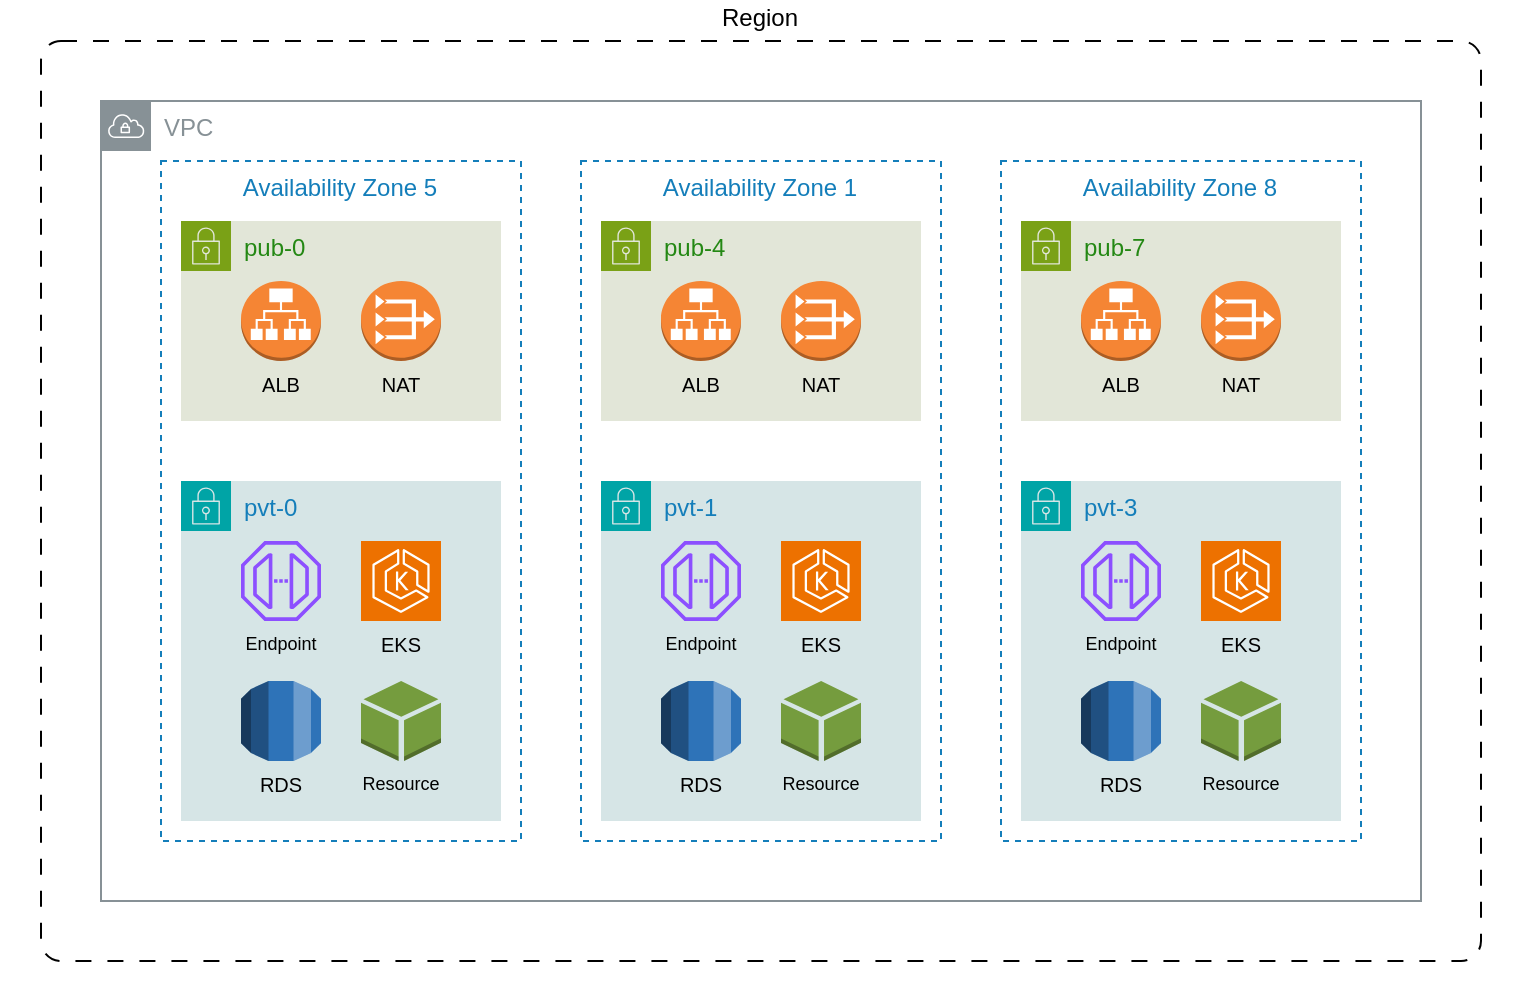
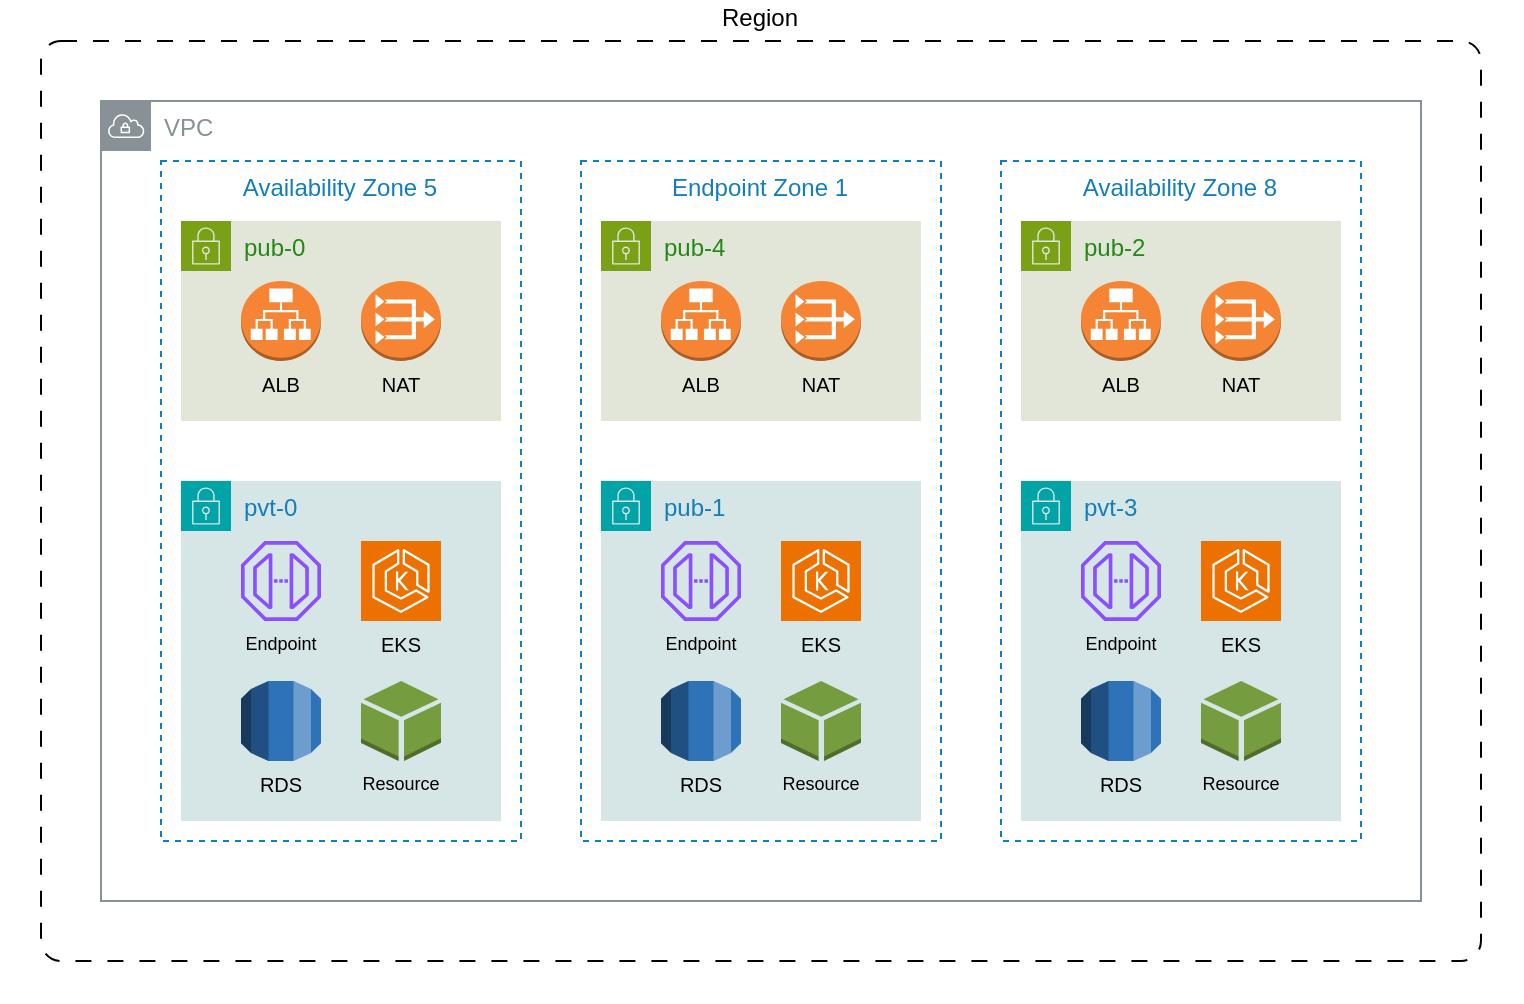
node "Availability Zone 1": label "Availability Zone 1" -> "Endpoint Zone 1"
node "pub-7": label "pub-7" -> "pub-2"
node "pvt-1": label "pvt-1" -> "pub-1"
